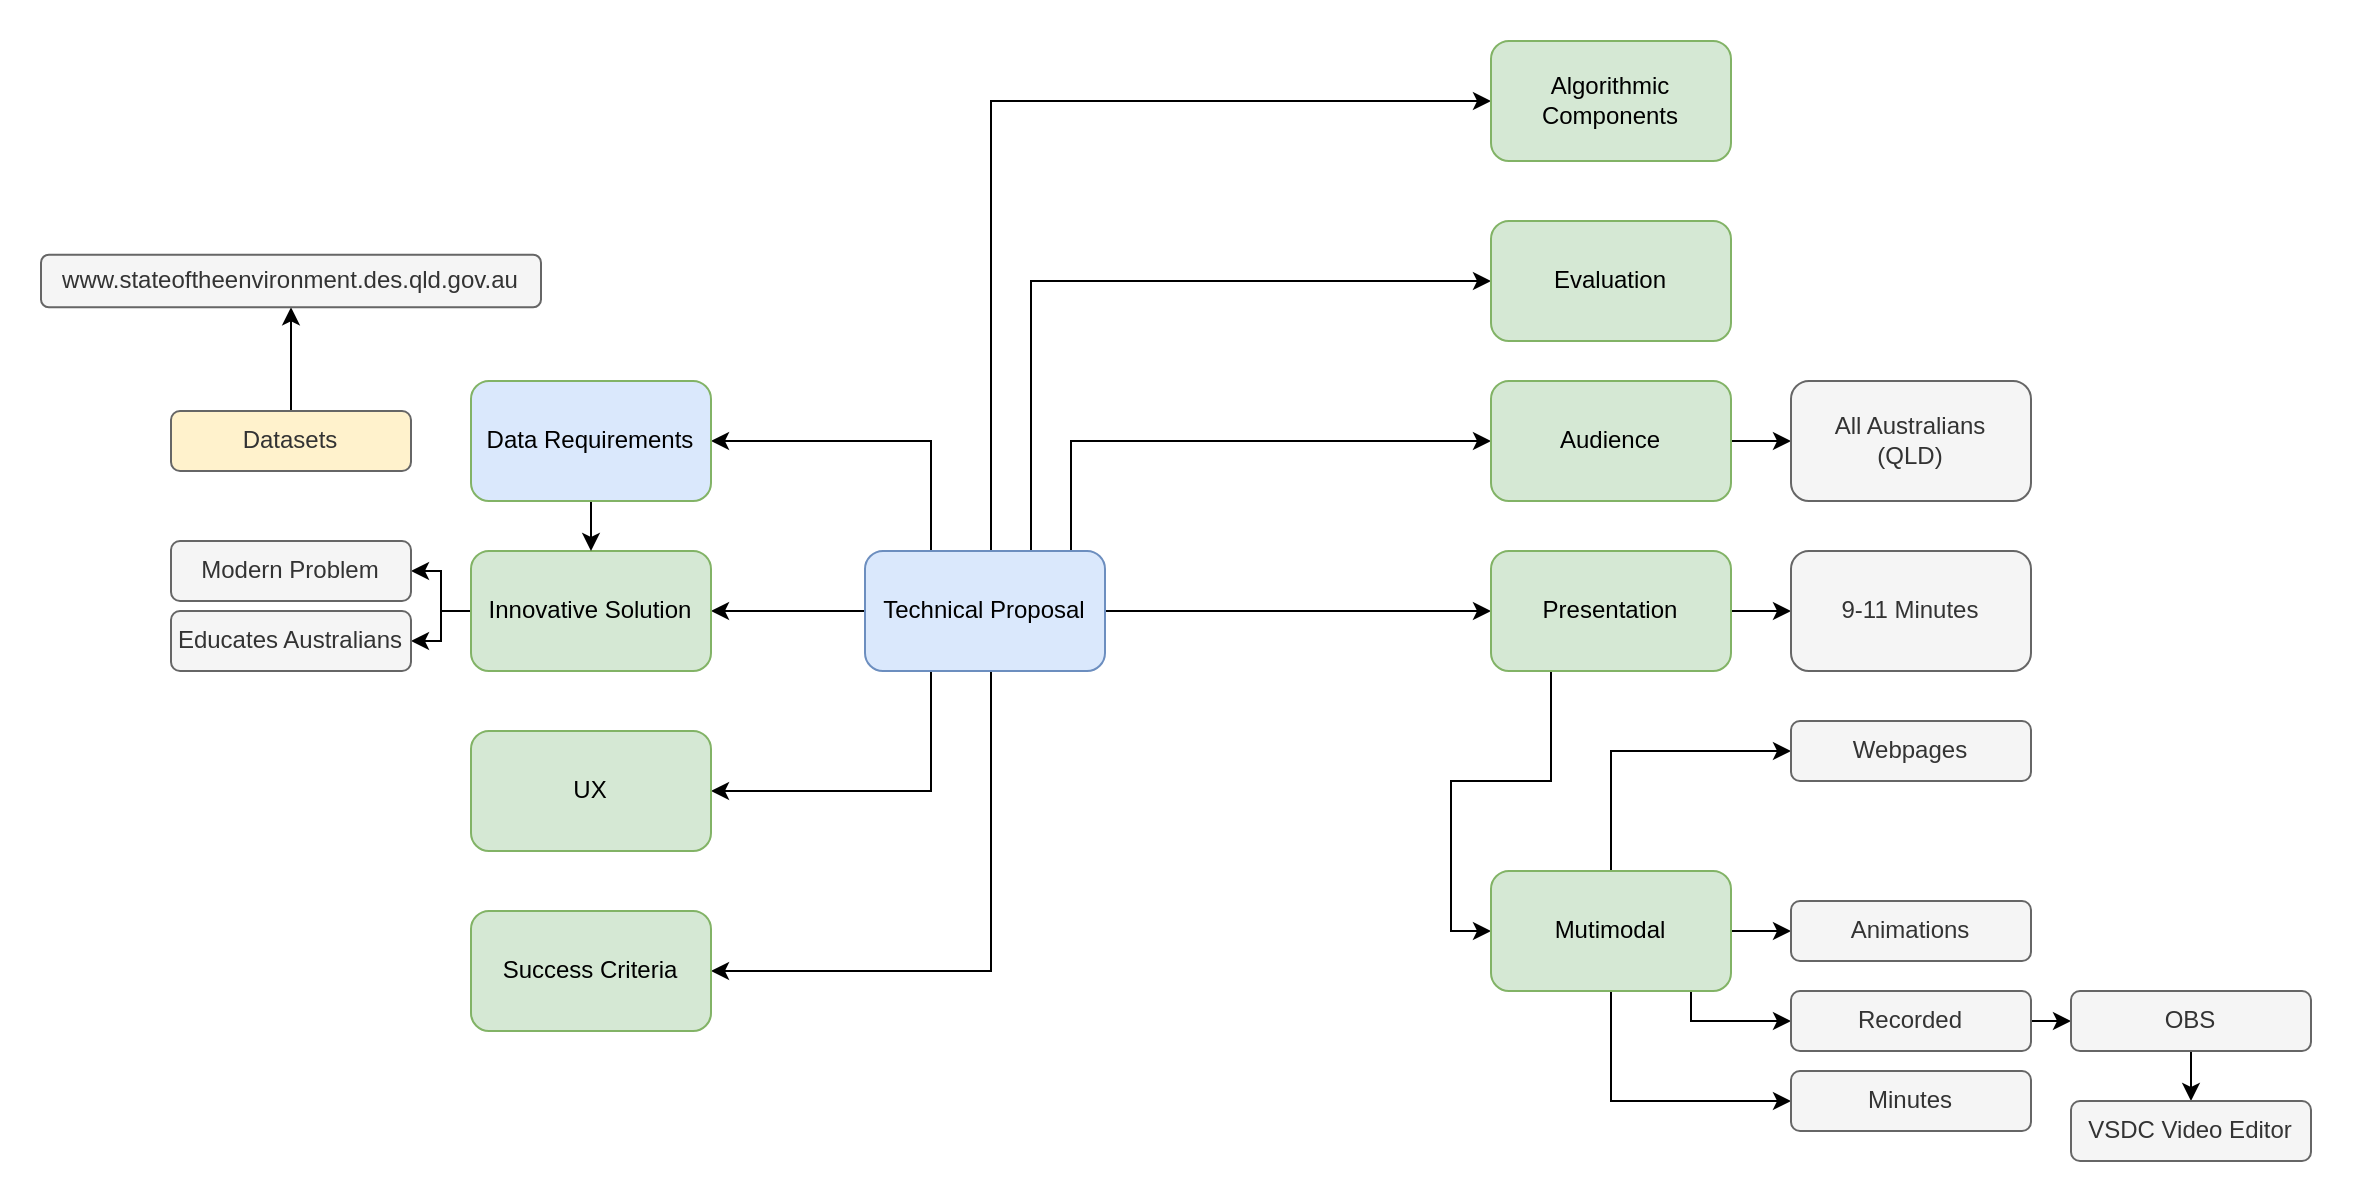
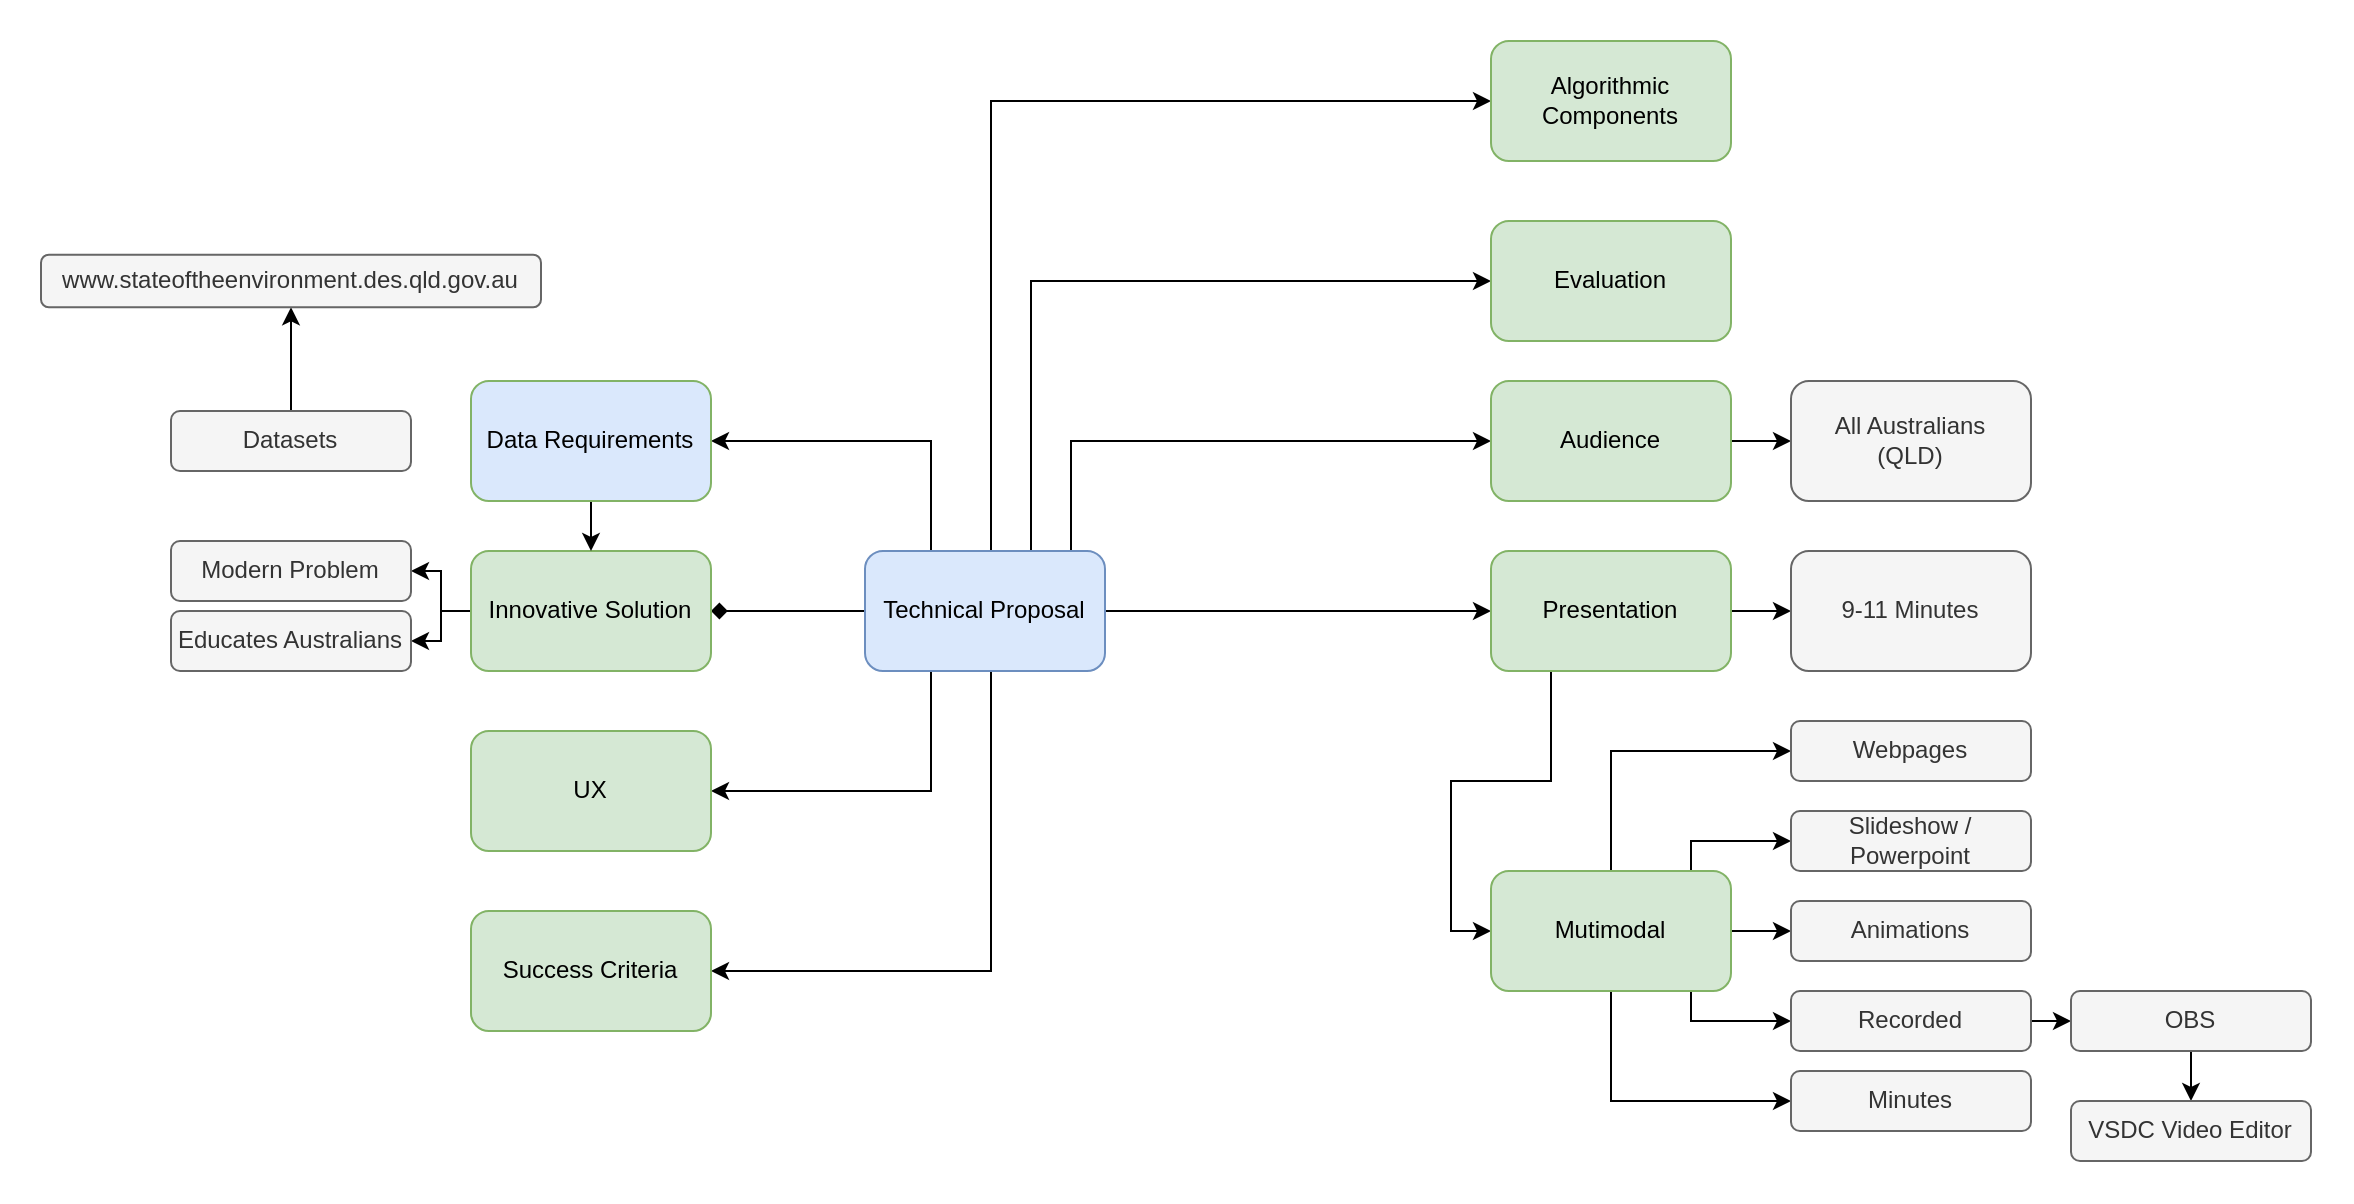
node "Datasets": fillcolor #fff2cc -> #f5f5f5
edge "Technical Proposal" -> "Innovative Solution": arrowhead classic -> diamond
edge "Mutimodal" -> "Slideshow / Powerpoint": added
node "Slideshow / Powerpoint": added
